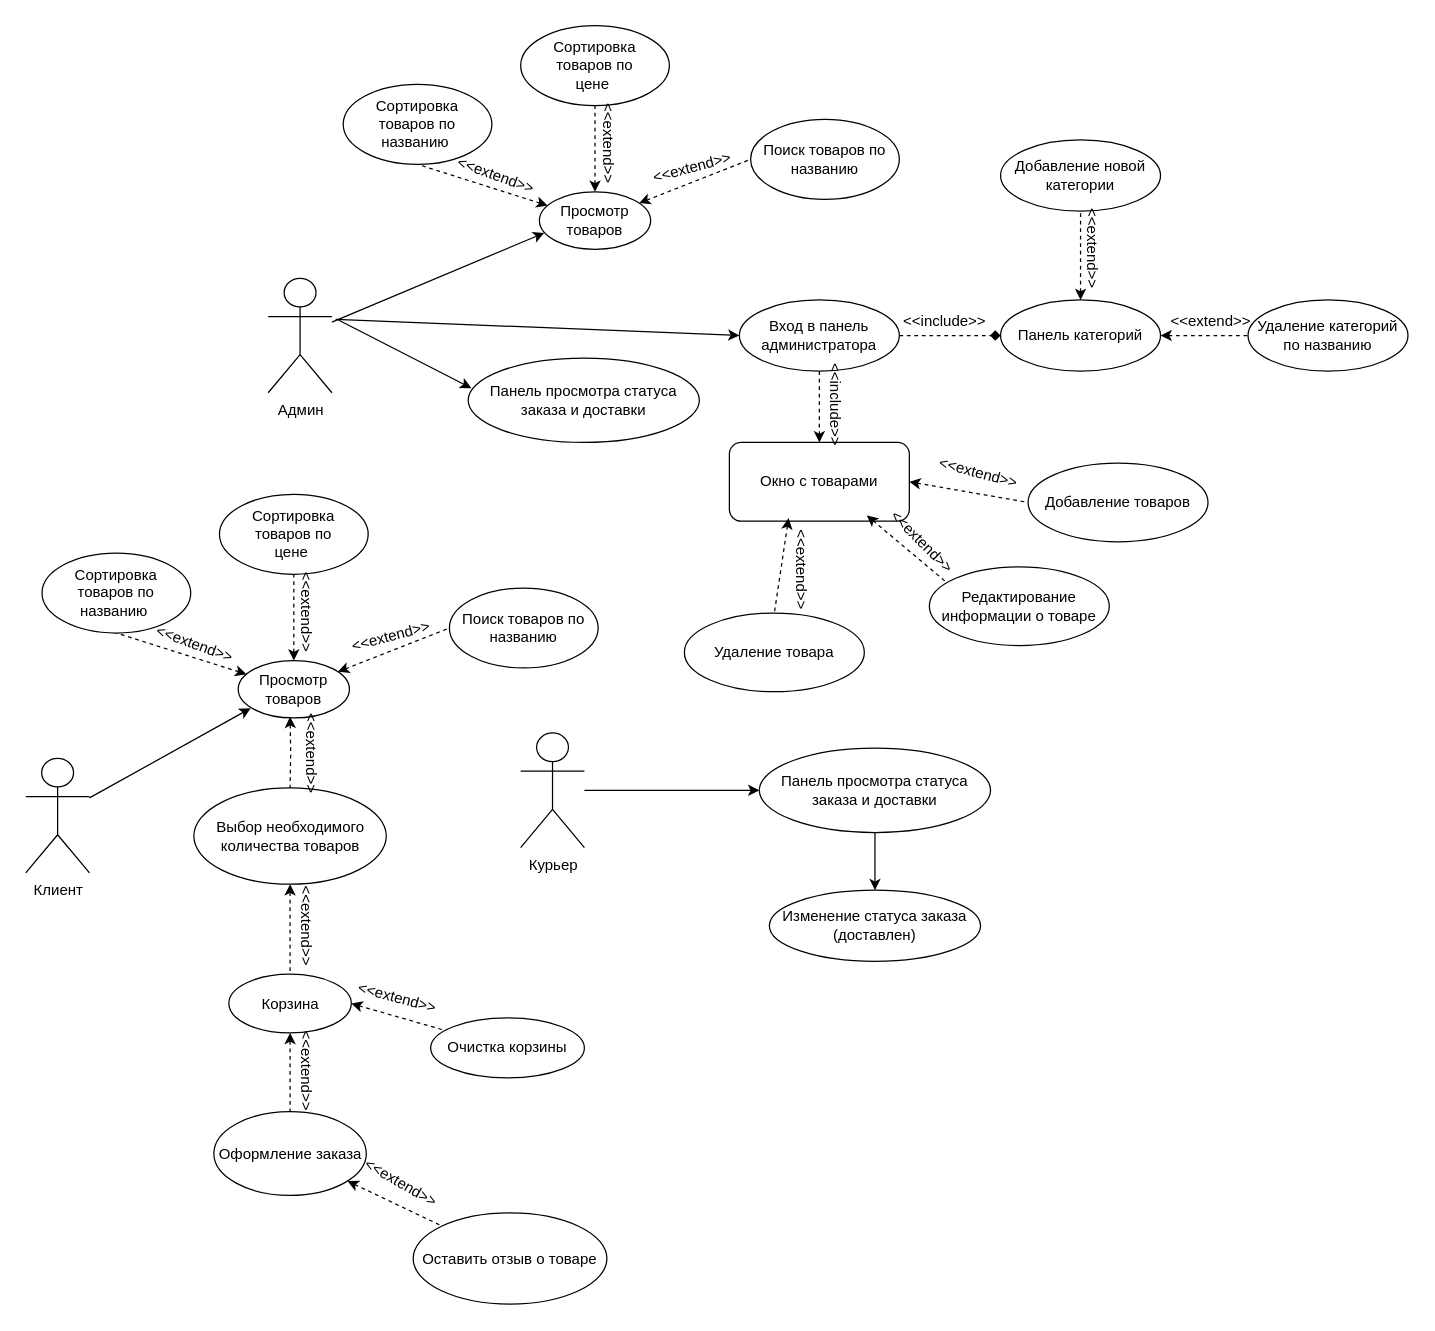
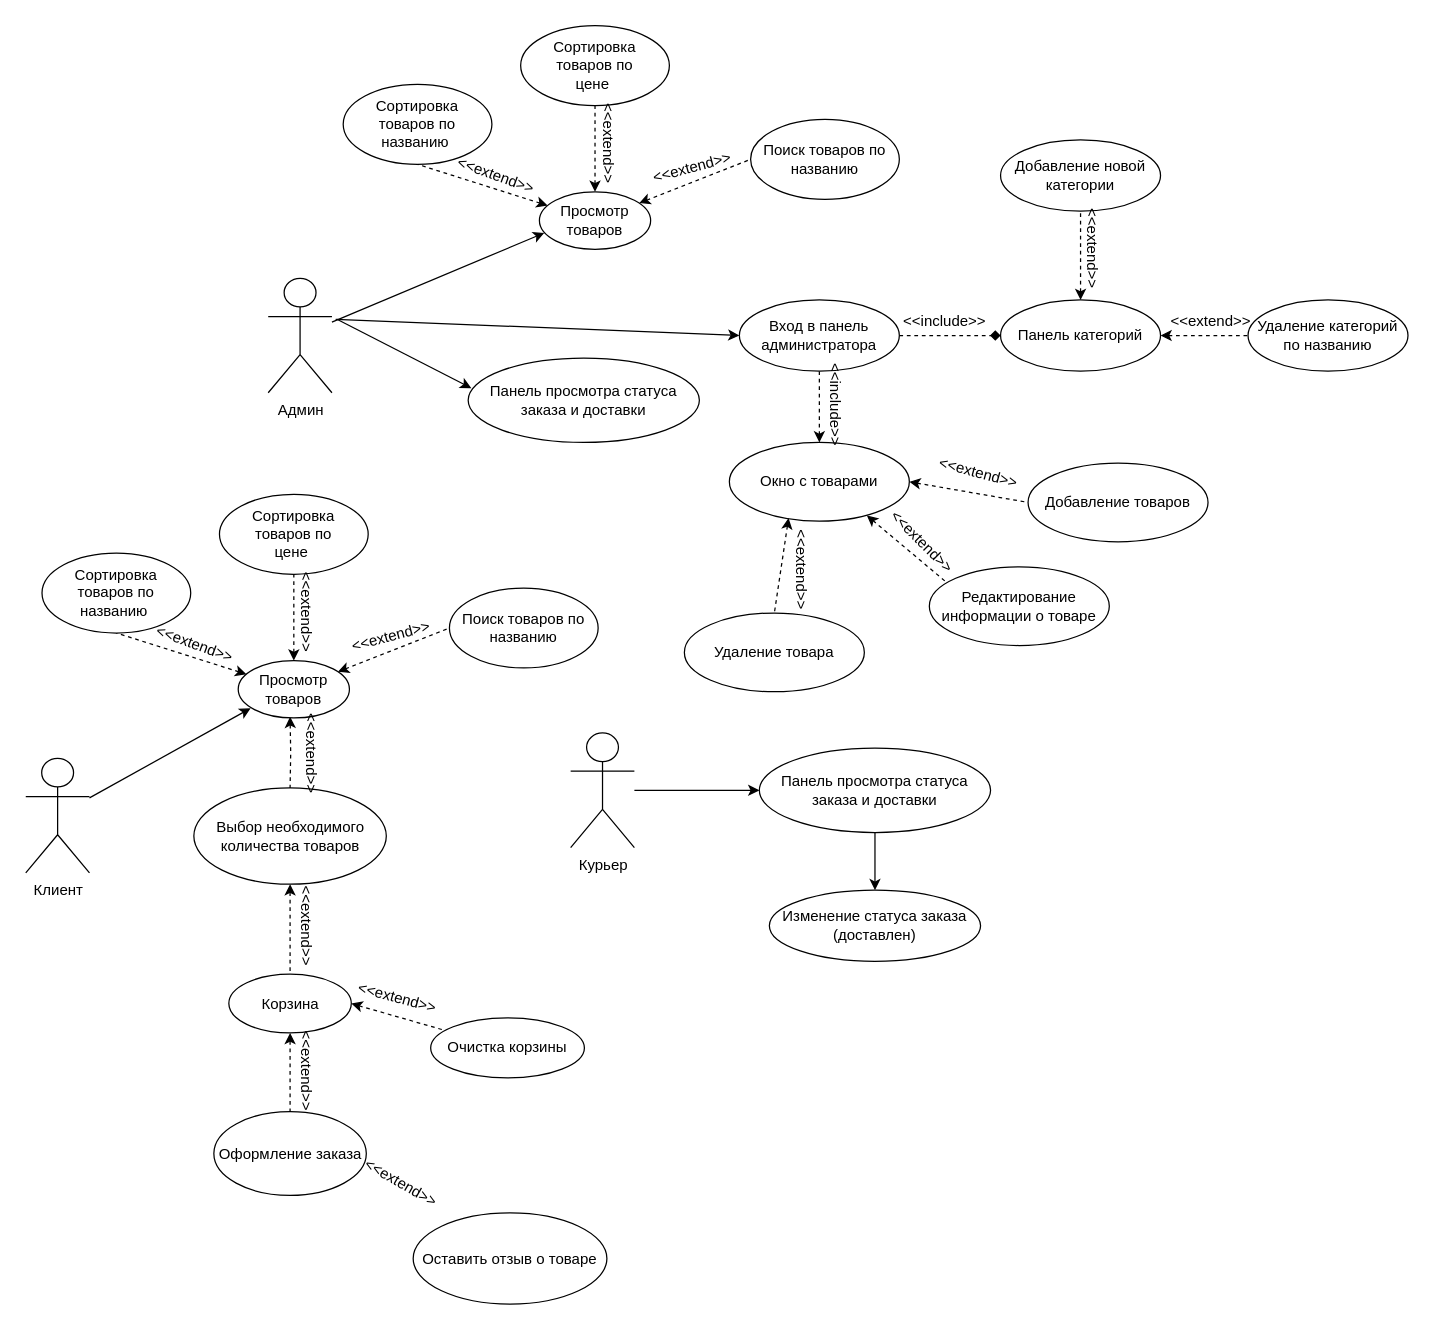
node "Окно с товарами": shape rounded rectangle -> ellipse
node "Курьер": moved (553, 790) -> (603, 790)
edge "Оставить отзыв о товаре" -> "Оформление заказа": removed
